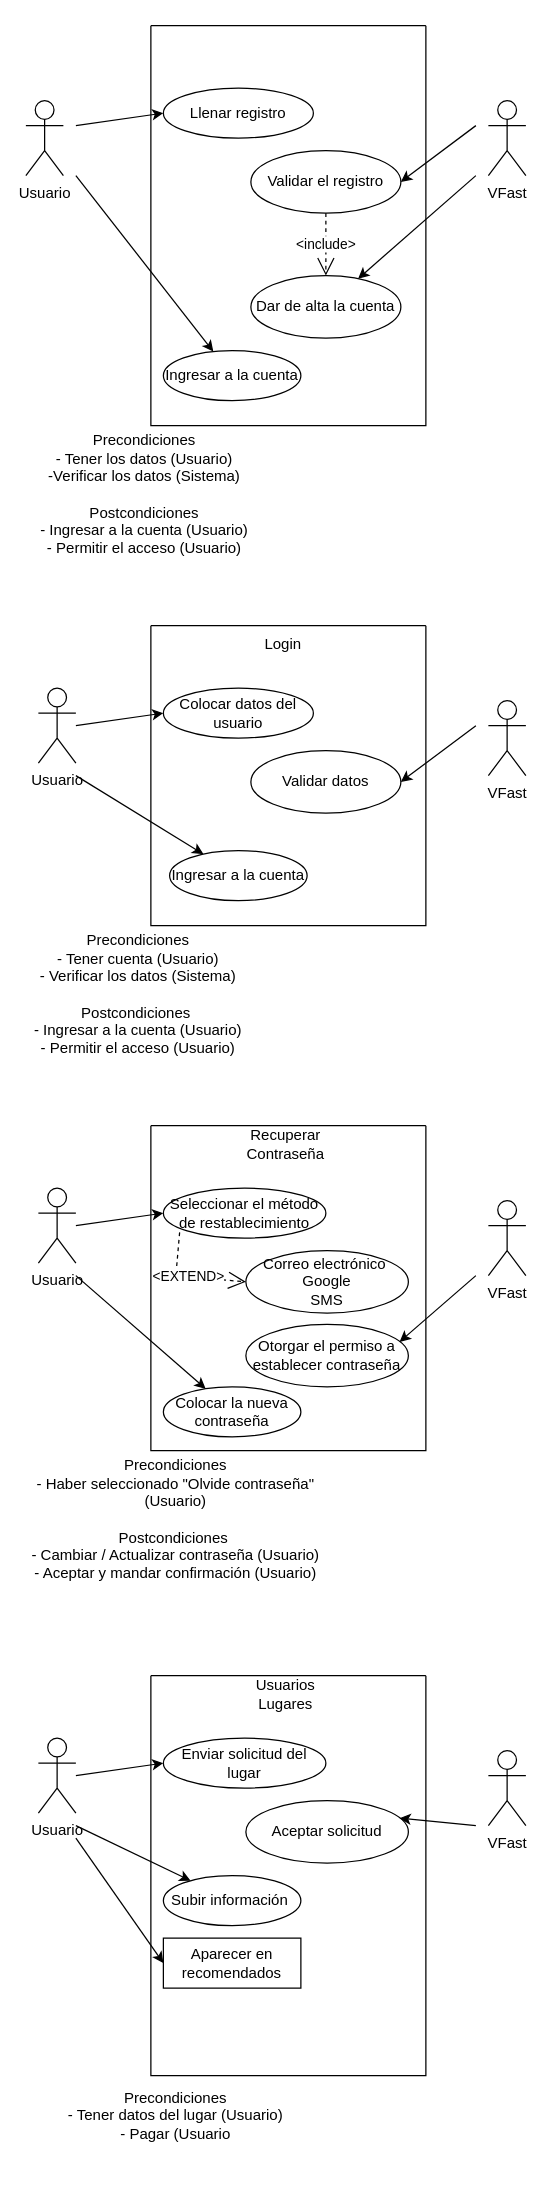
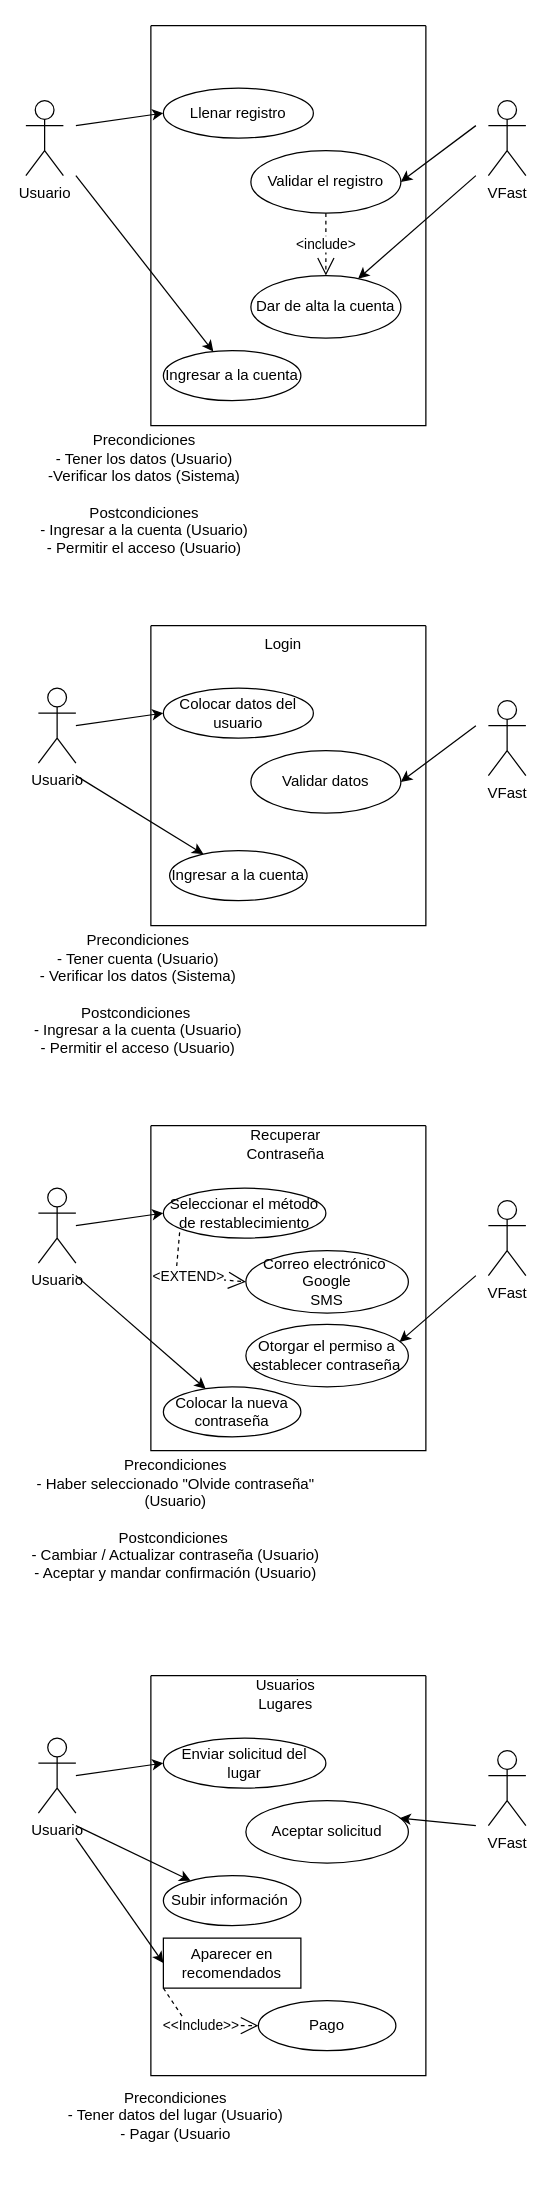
edge "Aparecer en recomendados" -> "Pago": added, label "<<Include>>"
node "Pago": added
